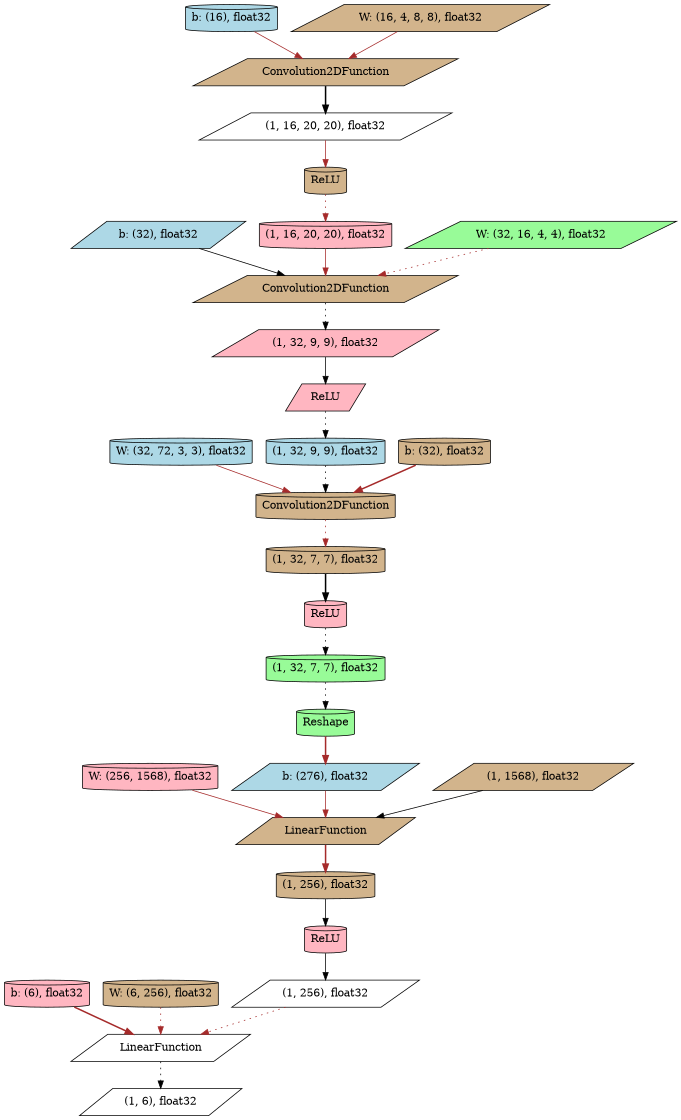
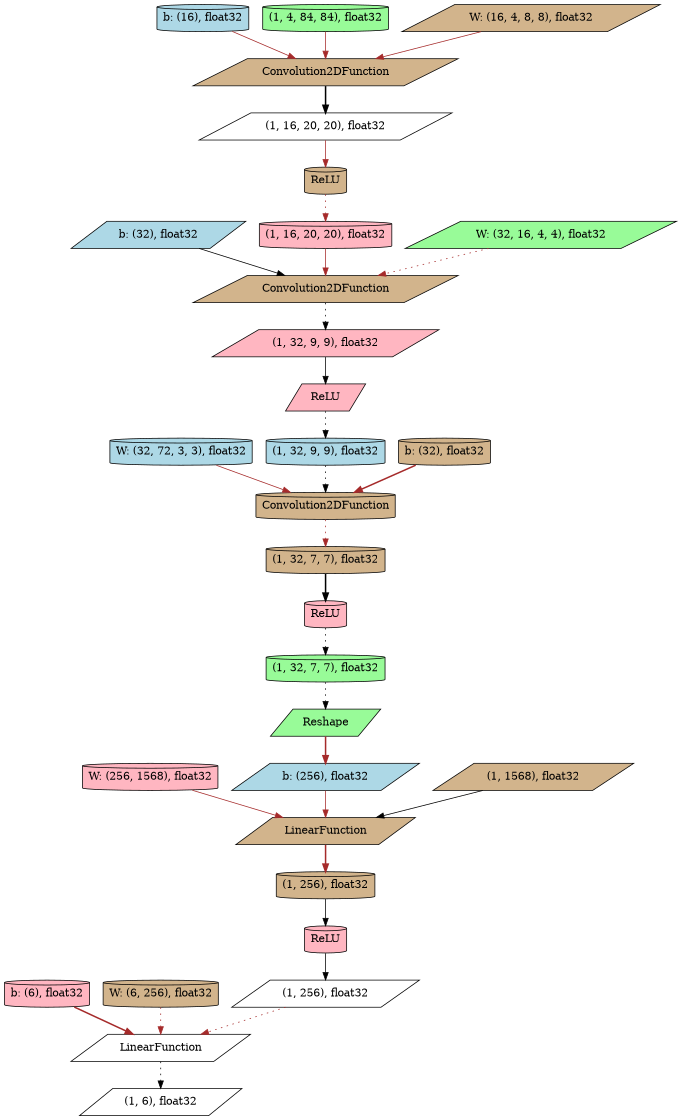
node "(1, 4, 84, 84), float32": added
node "Reshape": shape cylinder -> parallelogram
node "b: (276), float32": label "b: (276), float32" -> "b: (256), float32"
